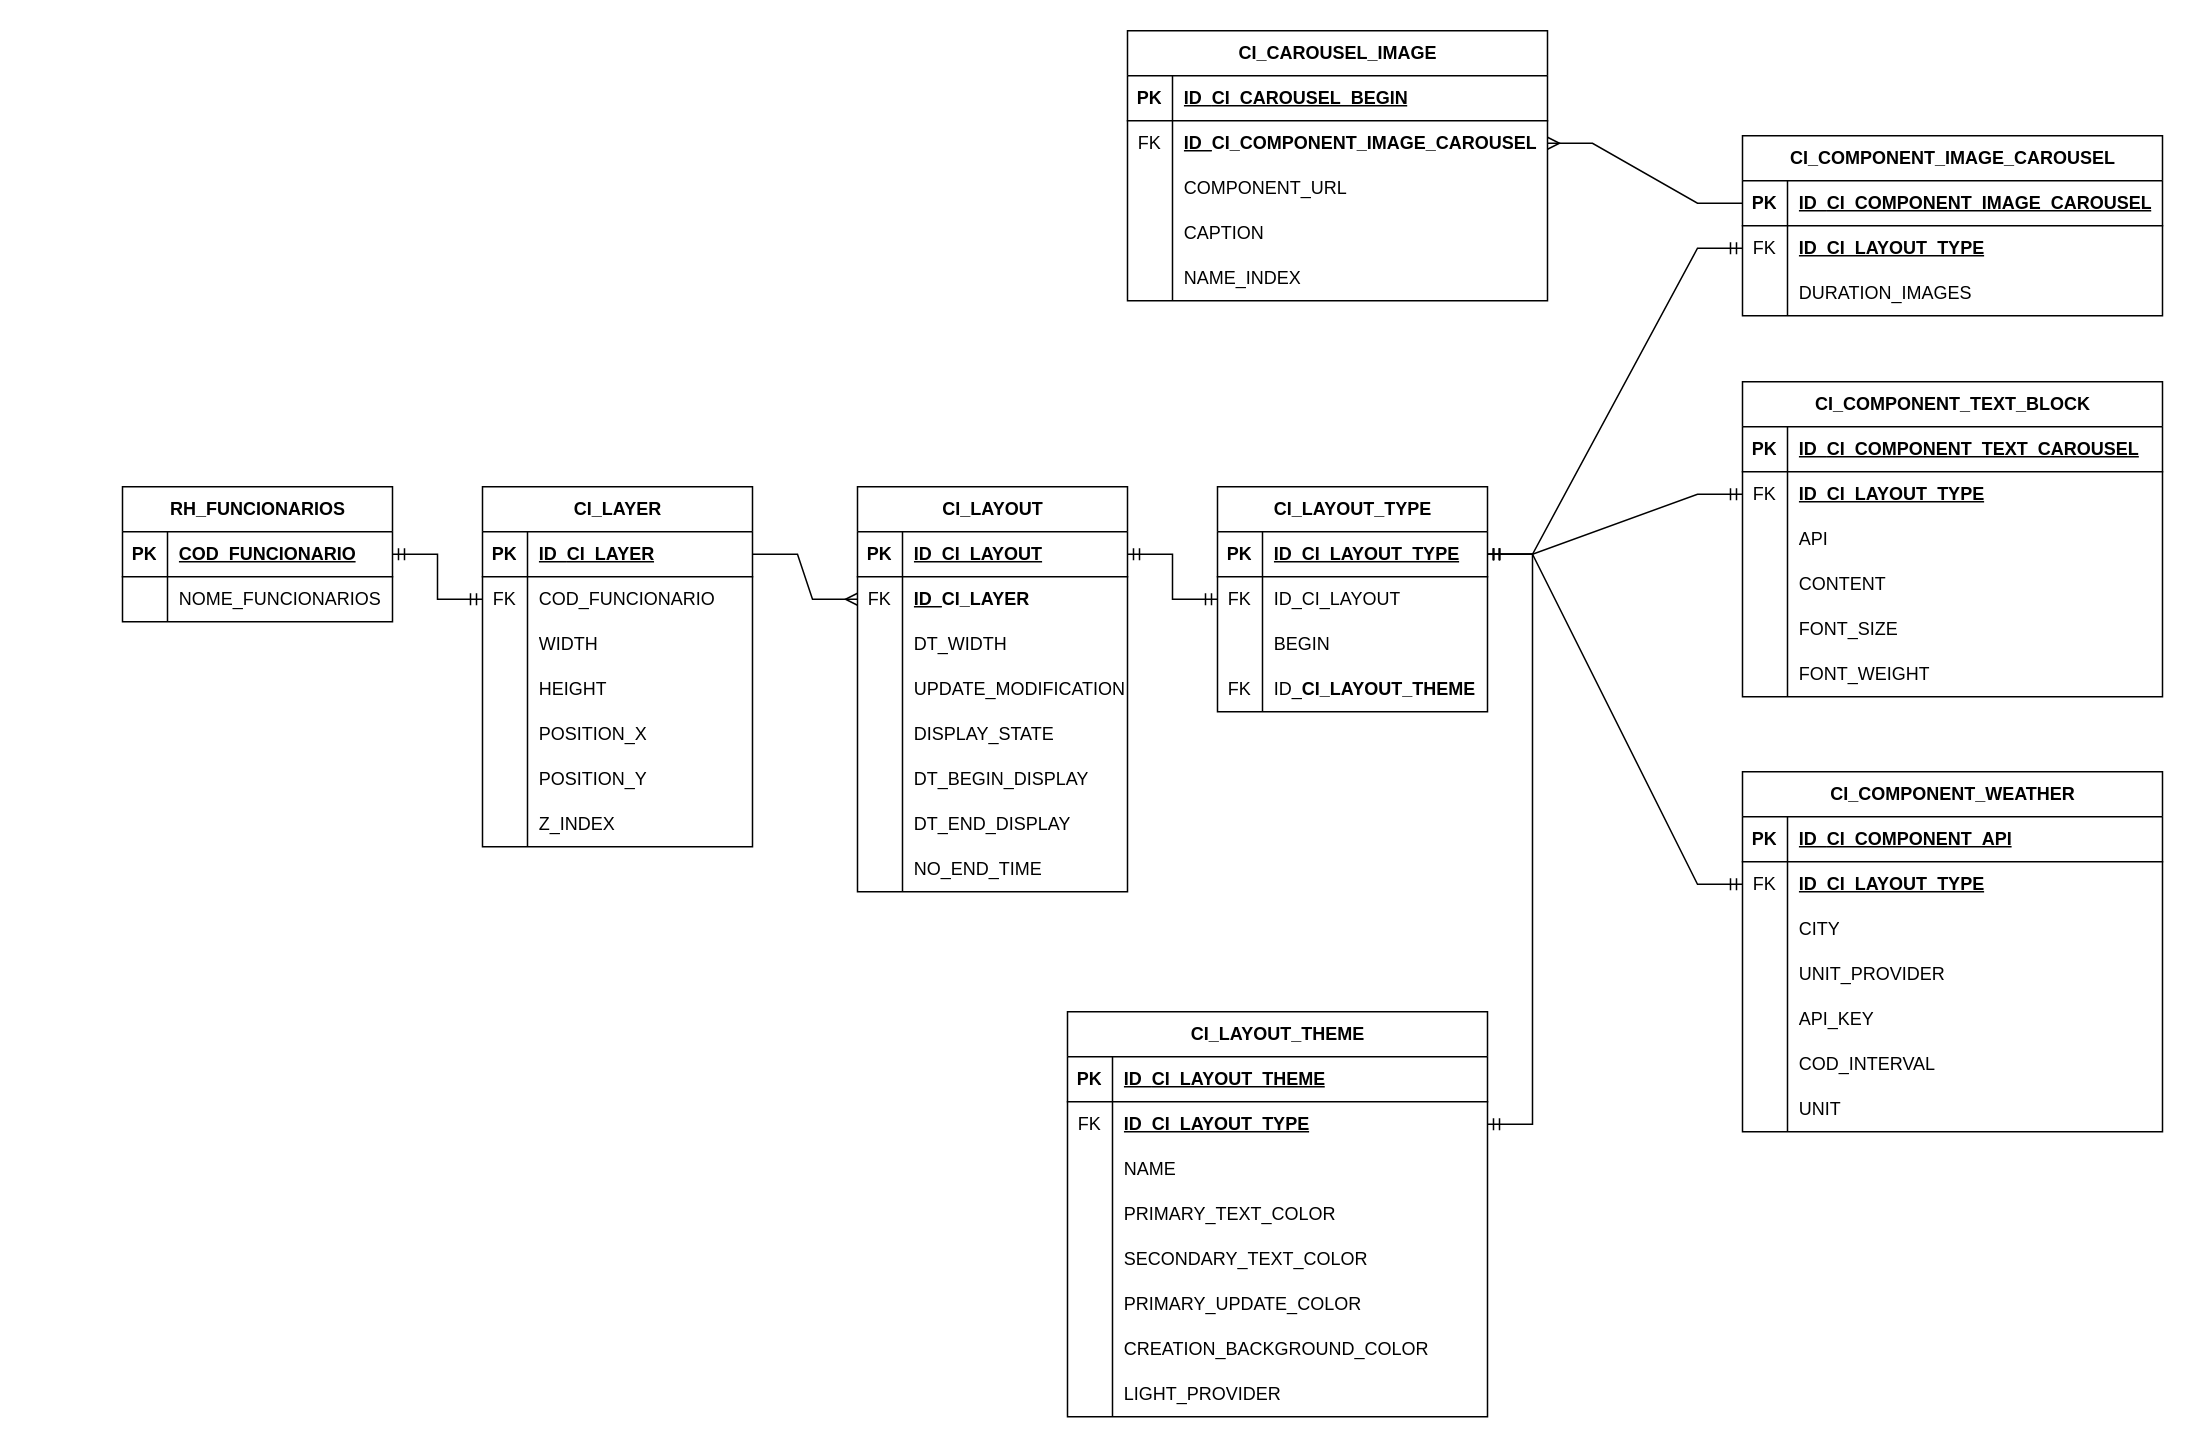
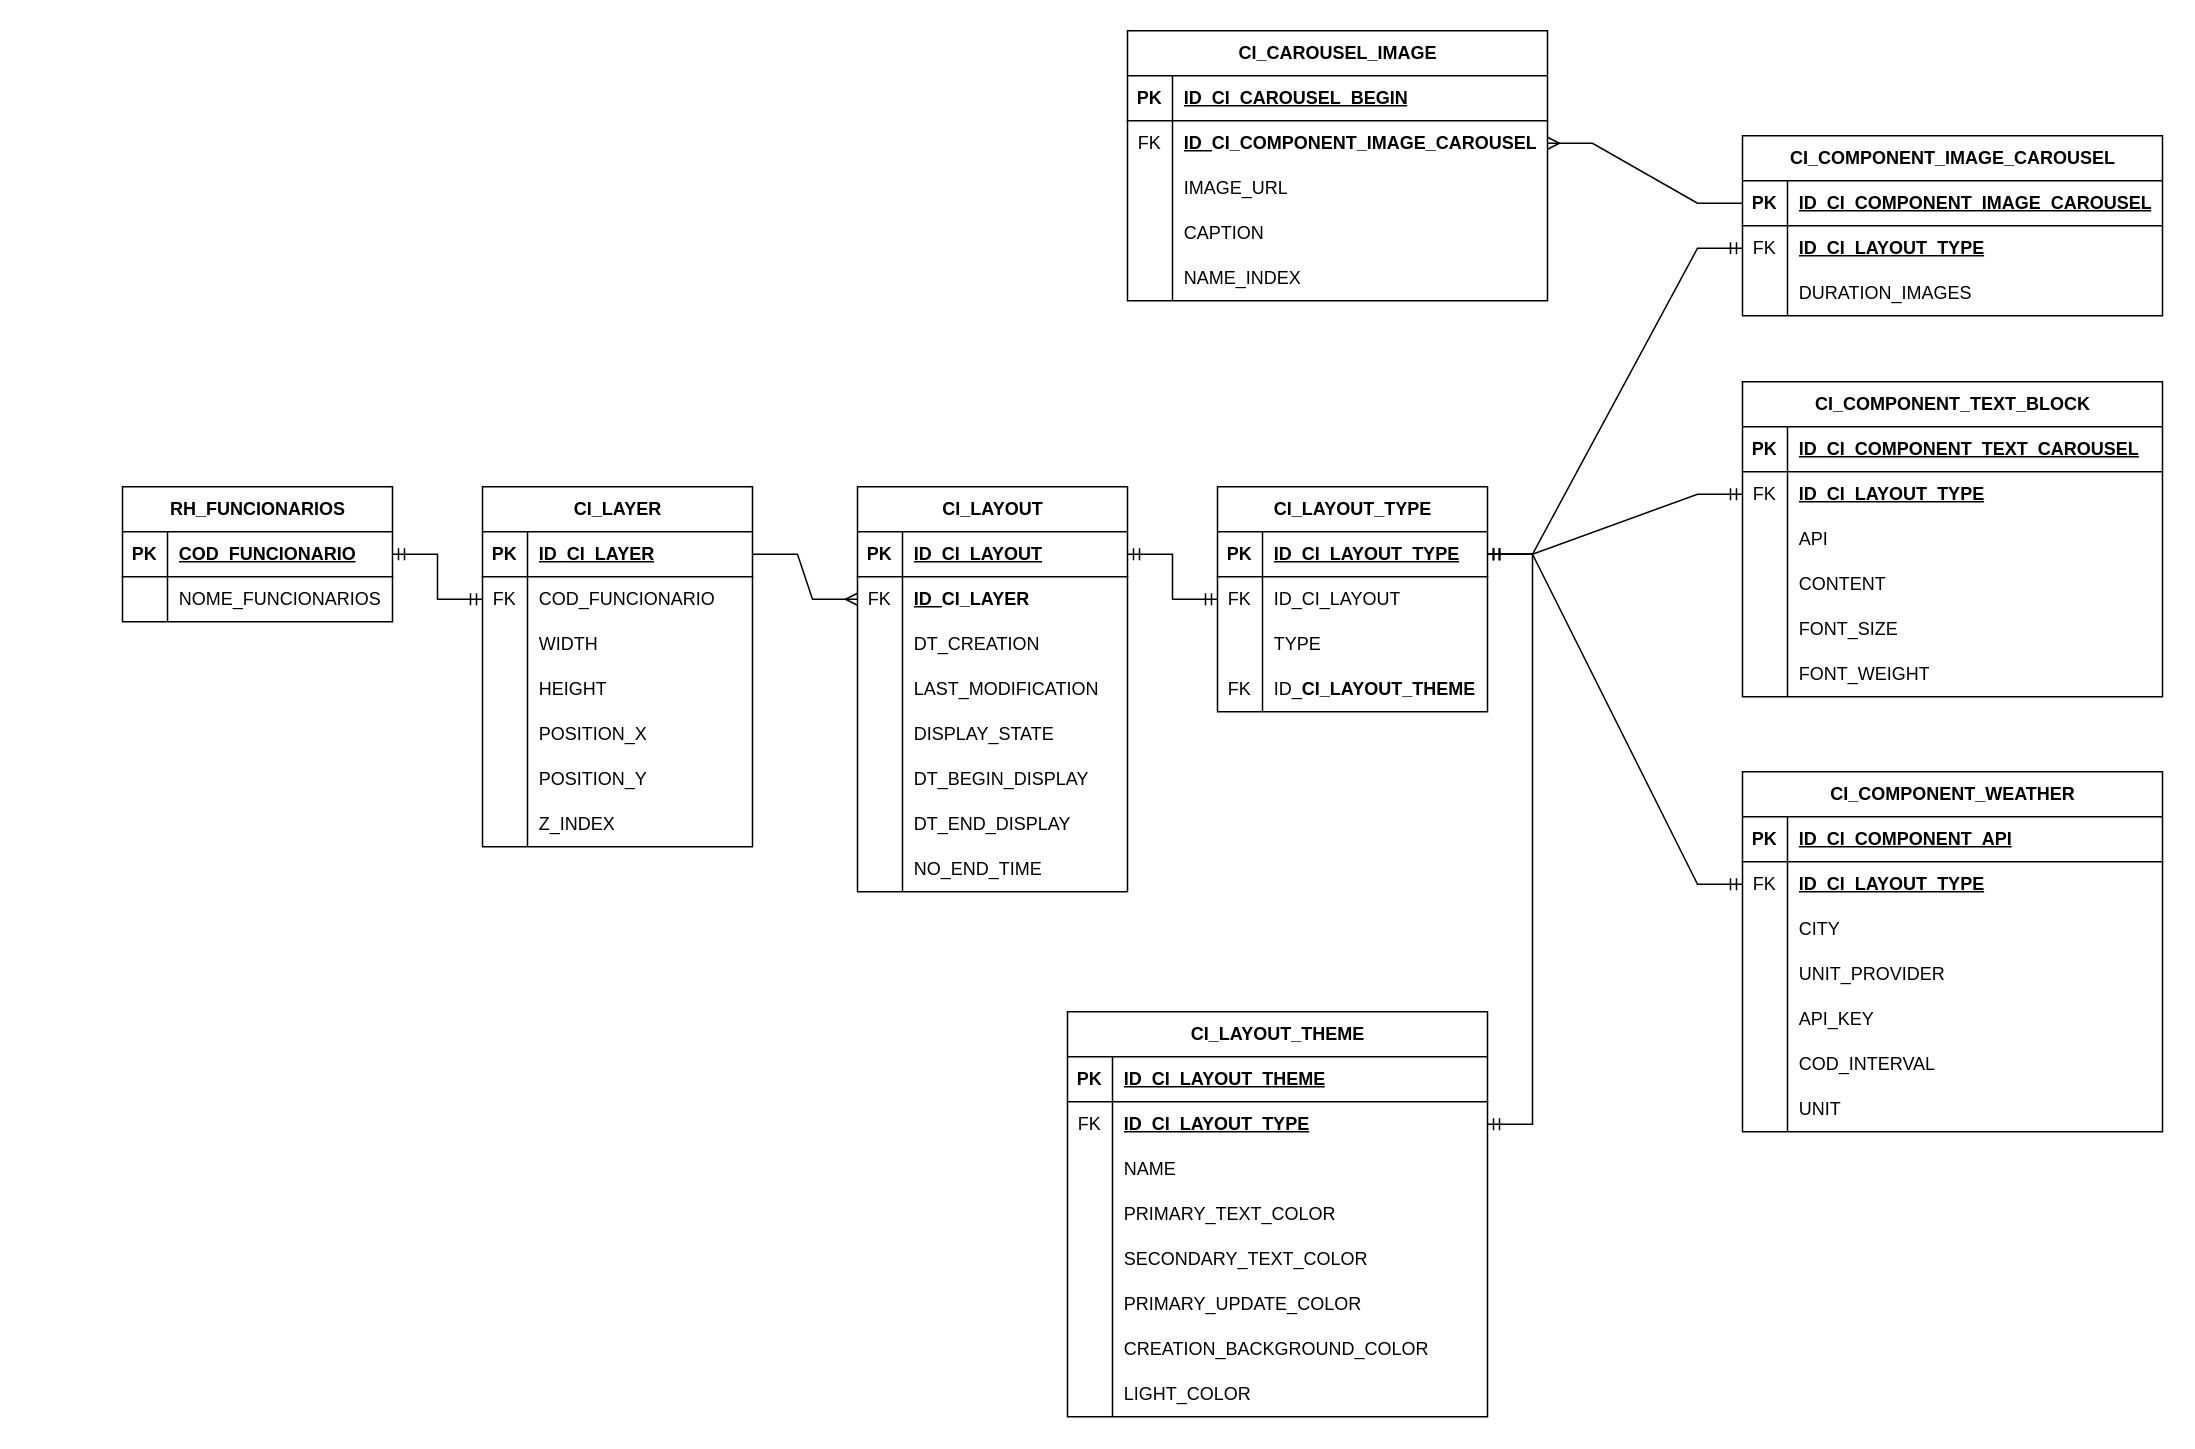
node "COMPONENT_URL": label "COMPONENT_URL" -> "IMAGE_URL"
node "DT_WIDTH": label "DT_WIDTH" -> "DT_CREATION"
node "BEGIN": label "BEGIN" -> "TYPE"
node "UPDATE_MODIFICATION": label "UPDATE_MODIFICATION" -> "LAST_MODIFICATION"
node "LIGHT_PROVIDER": label "LIGHT_PROVIDER" -> "LIGHT_COLOR"
